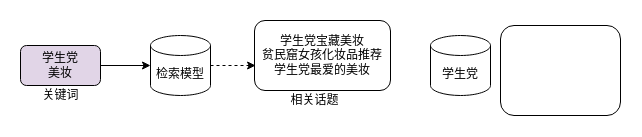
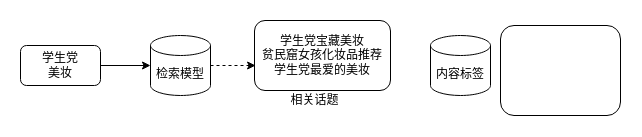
node "学生党 美妆": fillcolor #e1d5e7 -> #ffffff
node "学生党": label "学生党" -> "内容标签"
node "关键词": removed
